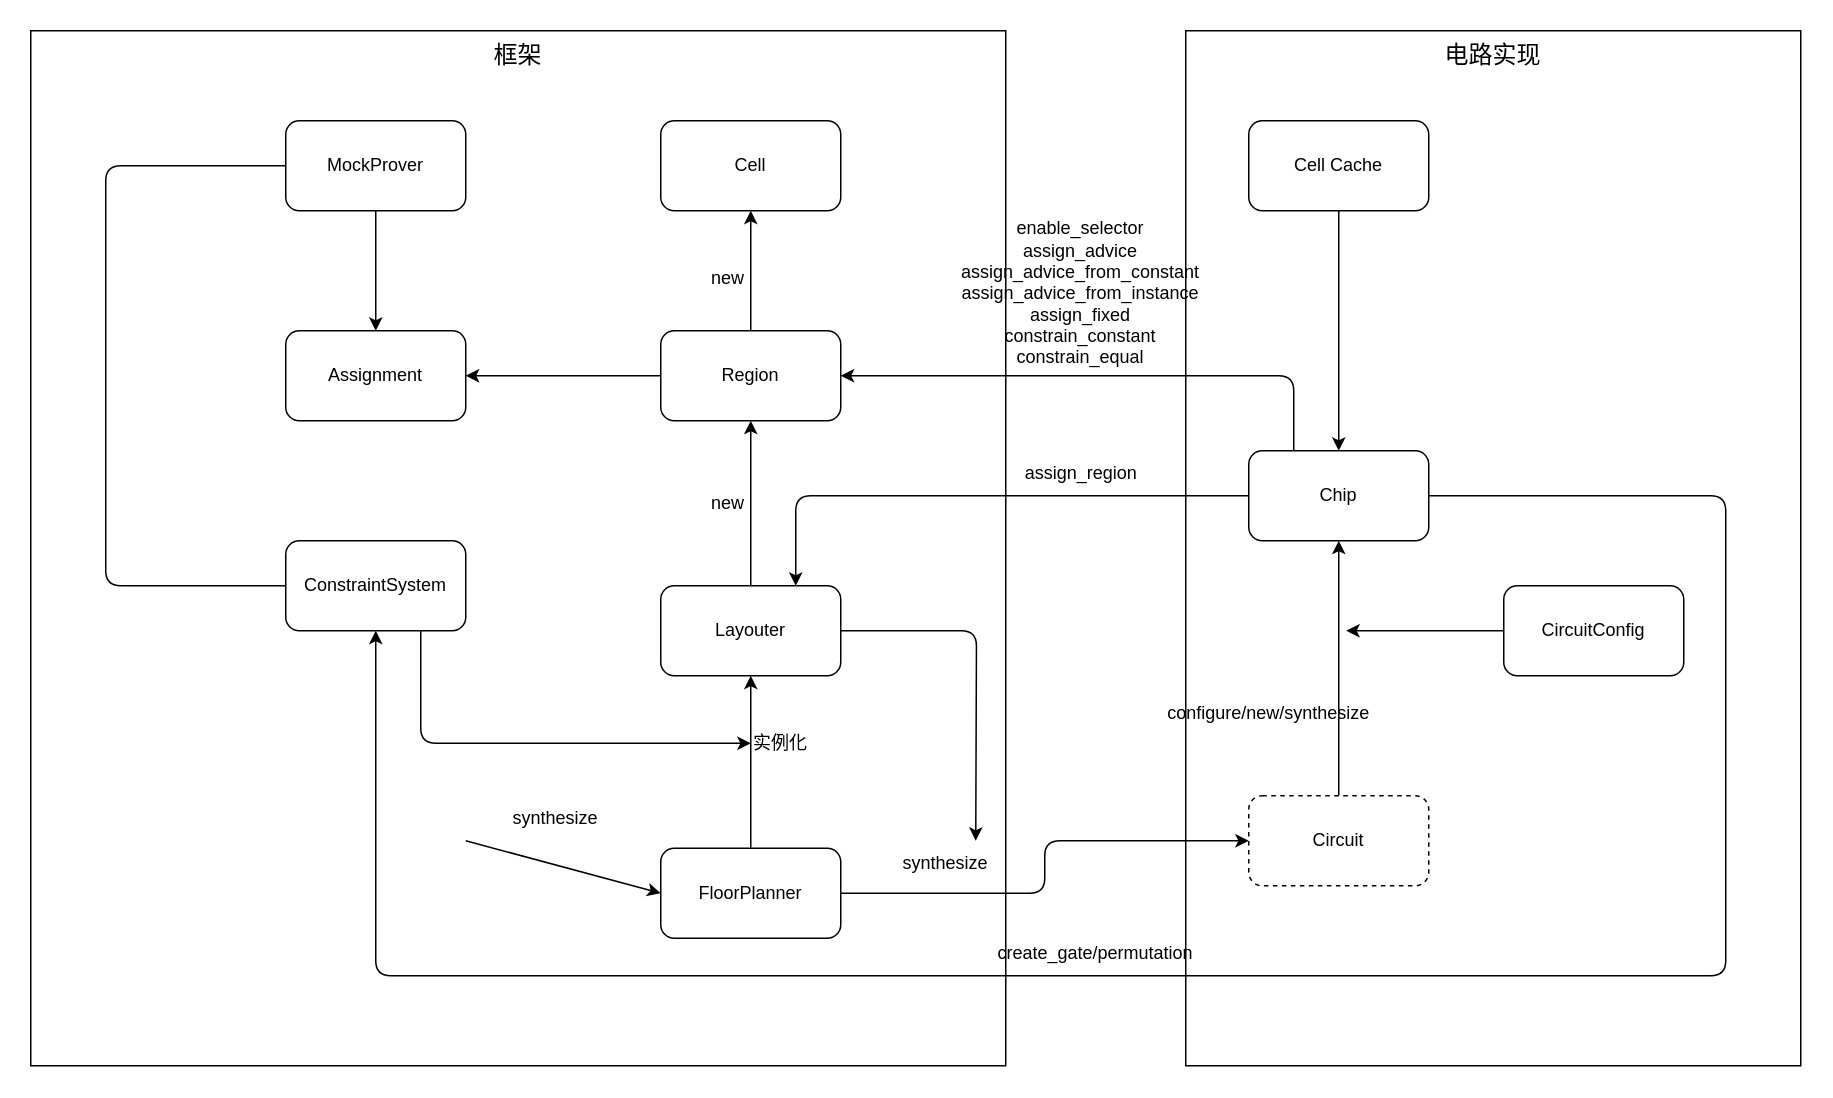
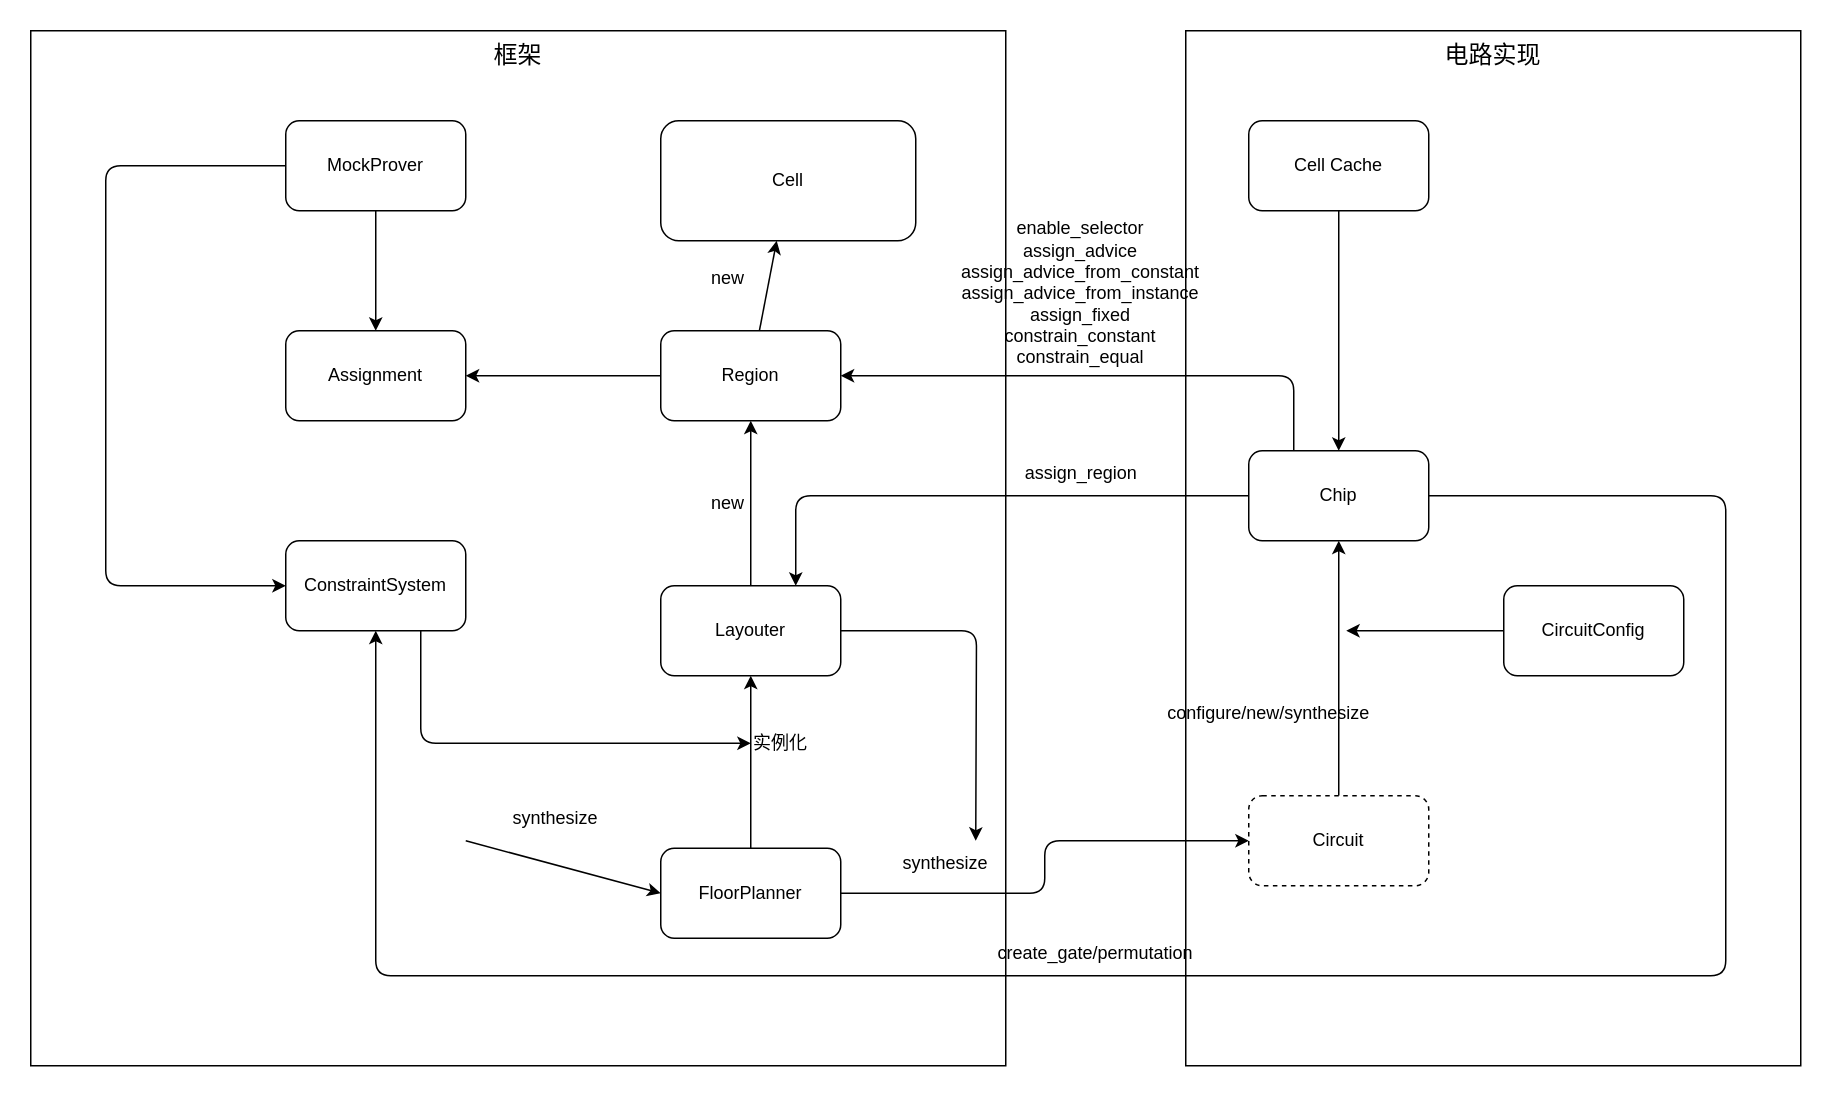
node "Cell": size 180x90 -> 255x120
edge "MockProver" -- "ConstraintSystem": arrowhead none -> classic
